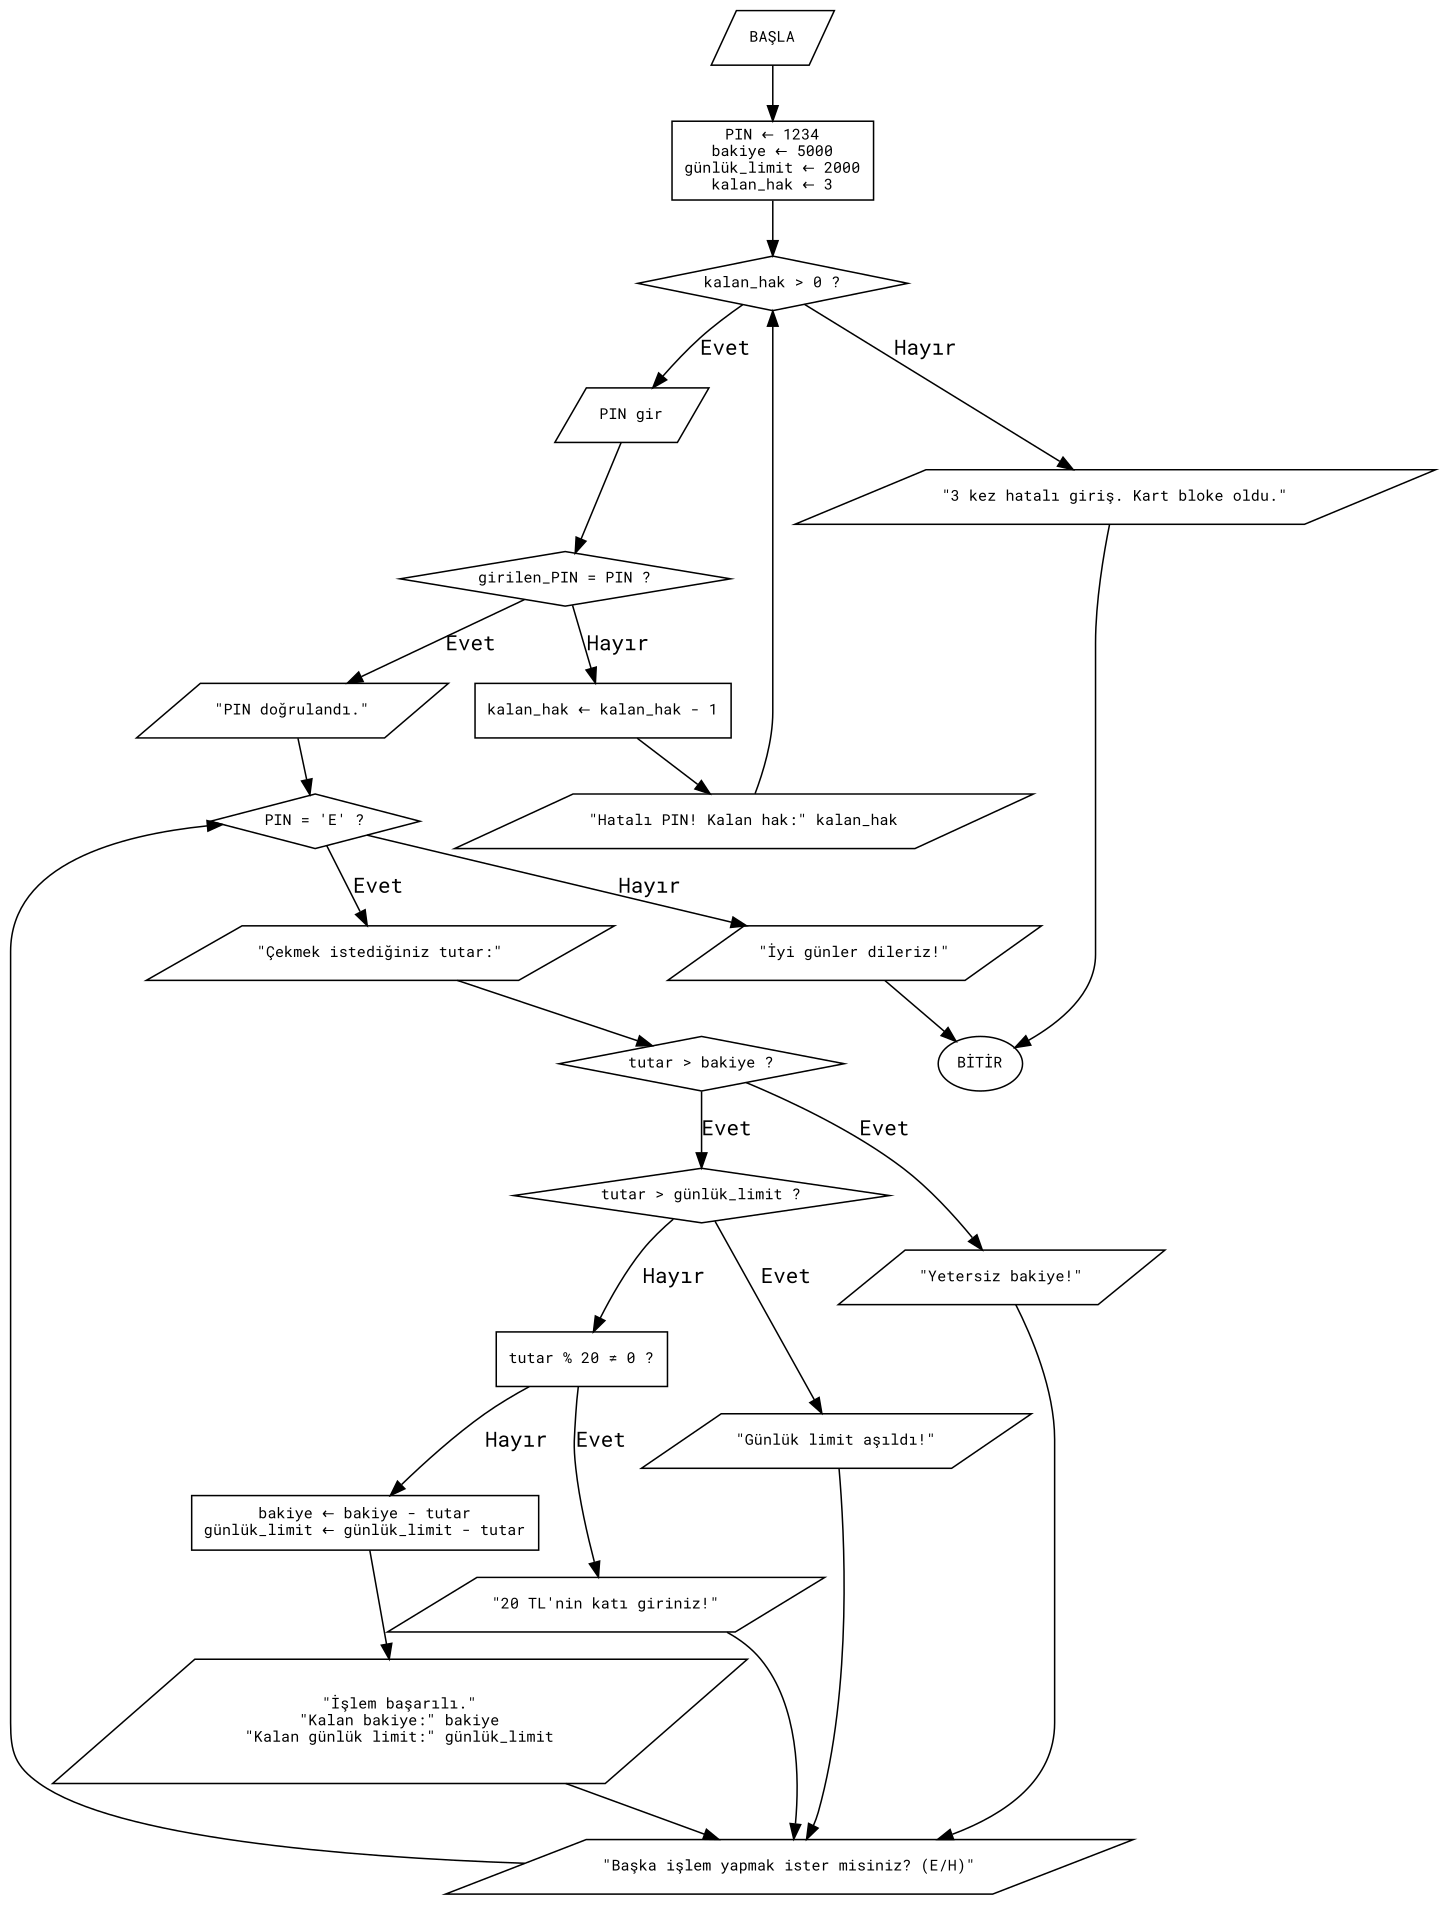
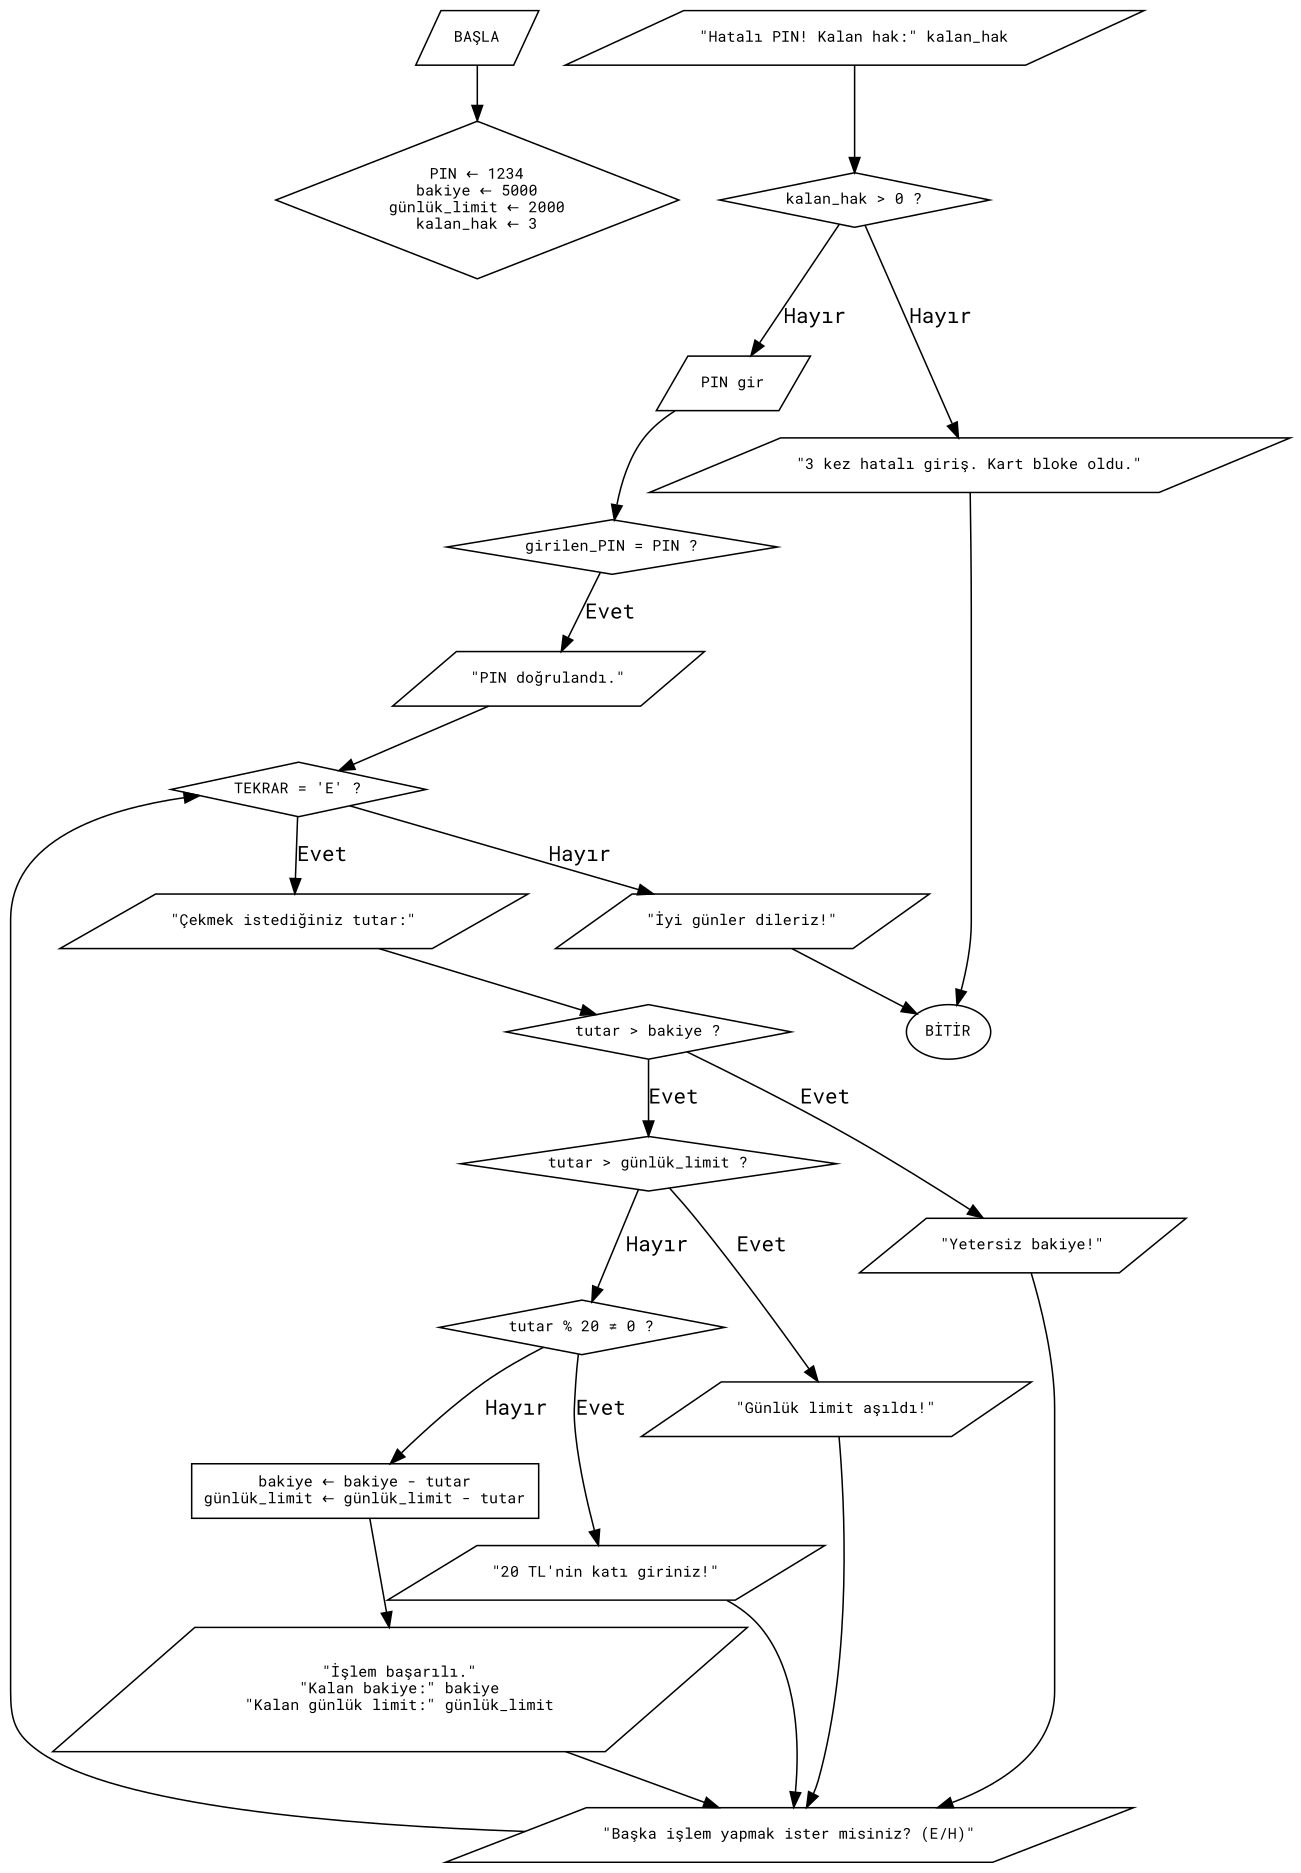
node "PIN ← 1234 bakiye ← 5000 günlük_limit ← 2000 kalan_hak ← 3": shape box -> diamond
edge "PIN ← 1234 bakiye ← 5000 günlük_limit ← 2000 kalan_hak ← 3" -> "kalan_hak > 0 ?": removed
edge "kalan_hak > 0 ?" -> "PIN gir": label "Evet" -> "Hayır"
node "kalan_hak ← kalan_hak - 1": removed
node "PIN = 'E' ?": label "PIN = 'E' ?" -> "TEKRAR = 'E' ?"
node "tutar % 20 ≠ 0 ?": shape box -> diamond
